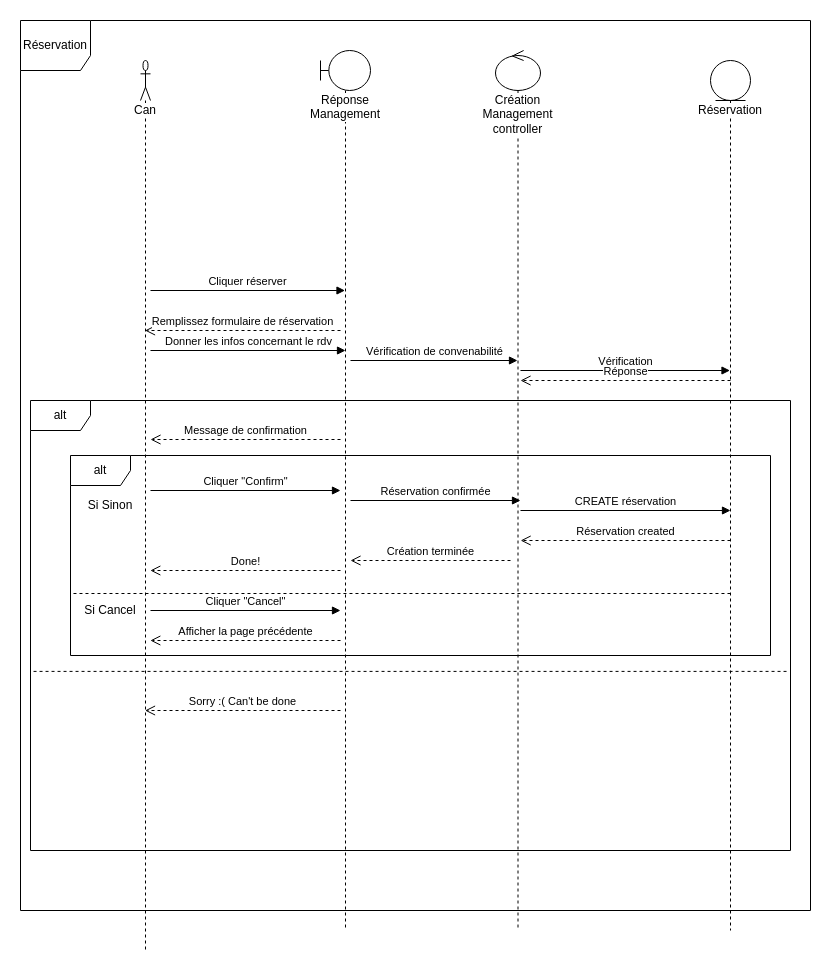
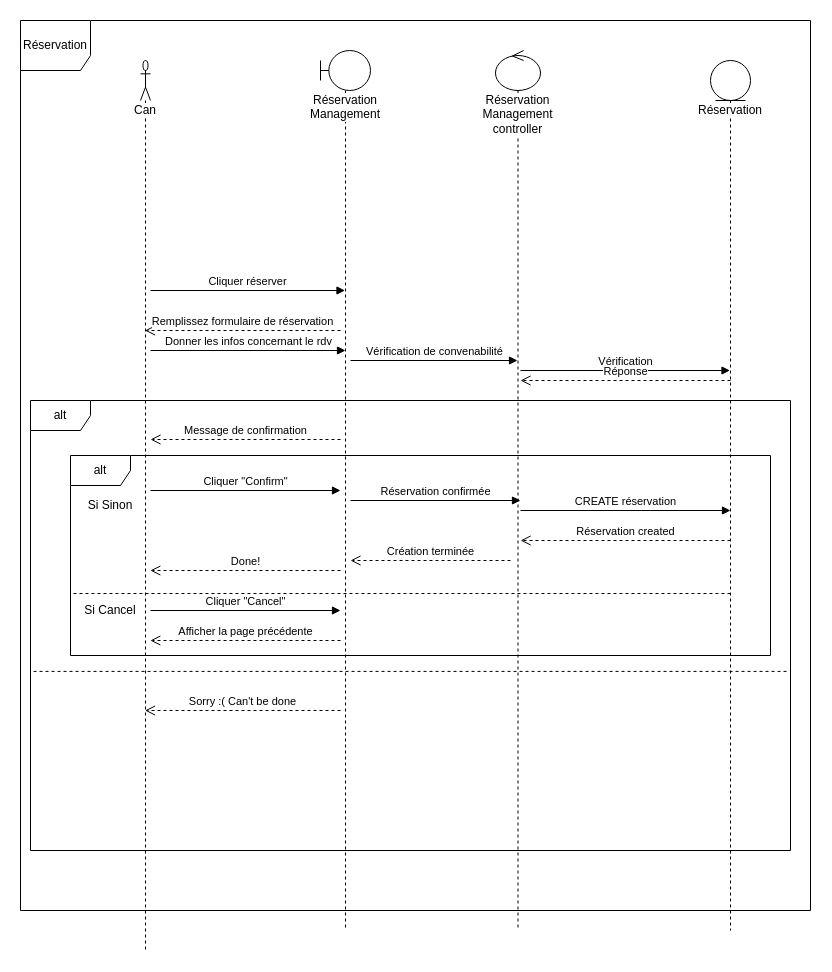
node "Réponse Management": label "Réponse Management" -> "Réservation Management"
node "Création Management controller": label "Création Management controller" -> "Réservation Management controller"
